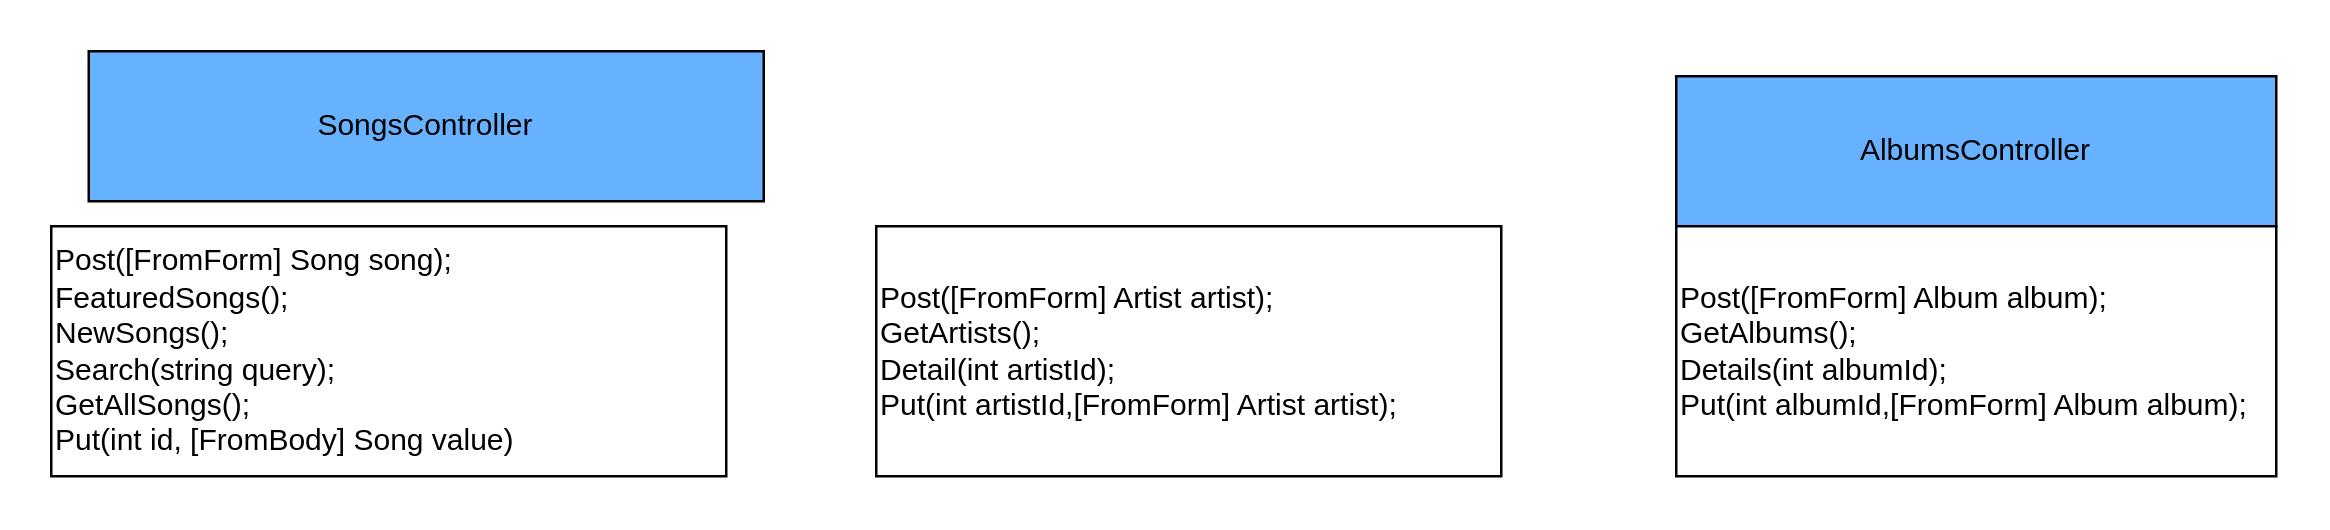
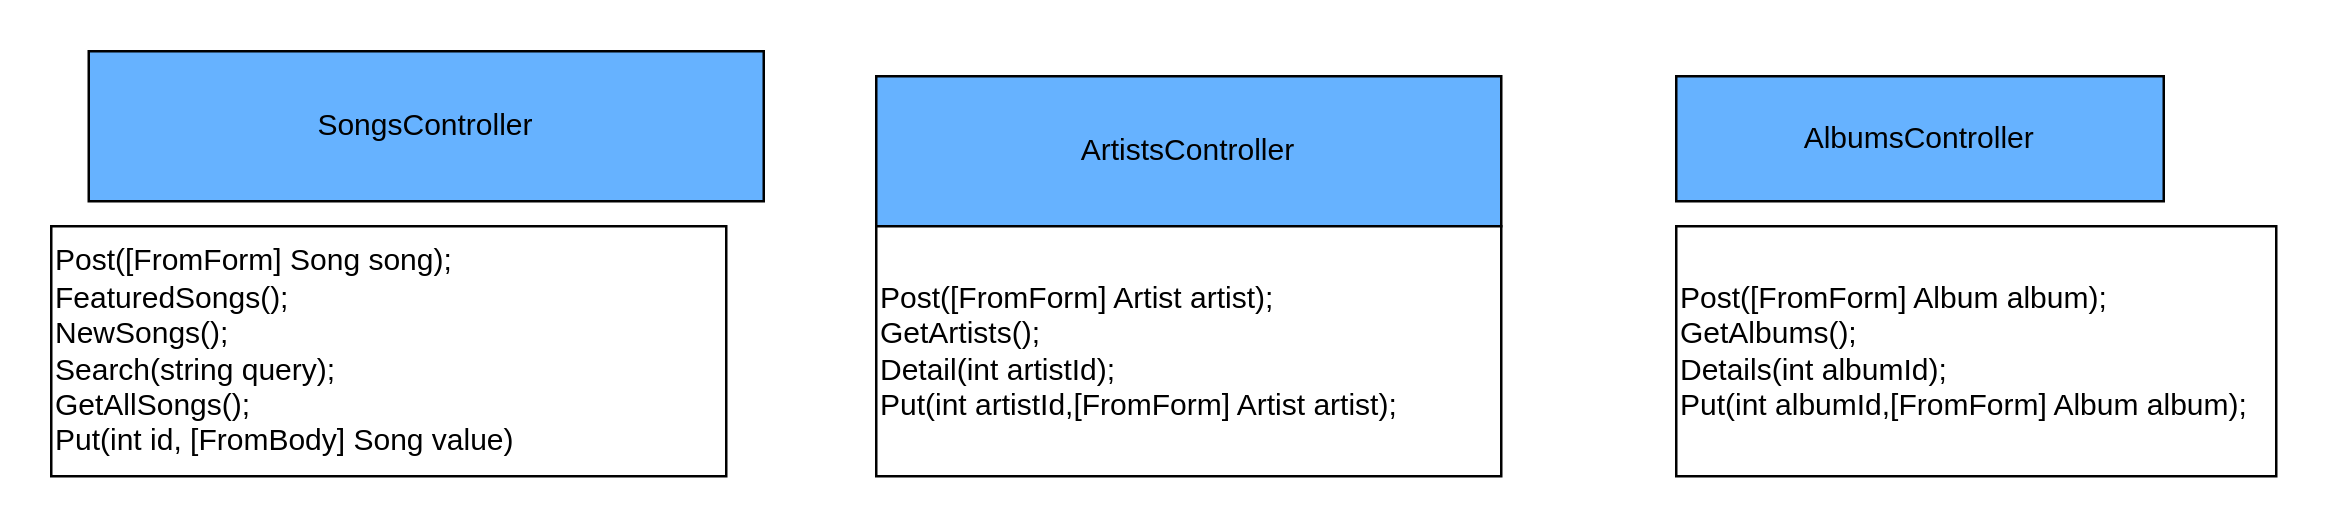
node "ArtistsController": added
node "AlbumsController": size 600x150 -> 488x125
